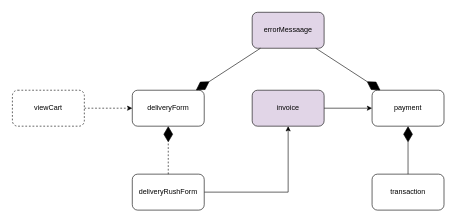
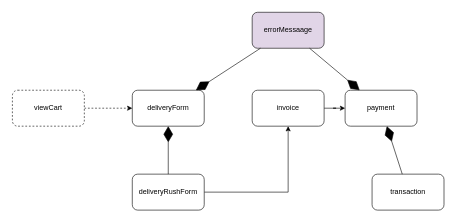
node "invoice": fillcolor #e1d5e7 -> #ffffff
node "payment": moved (408, 108) -> (381, 108)
edge "deliveryRushForm" -> "deliveryForm": style dashed -> solid
